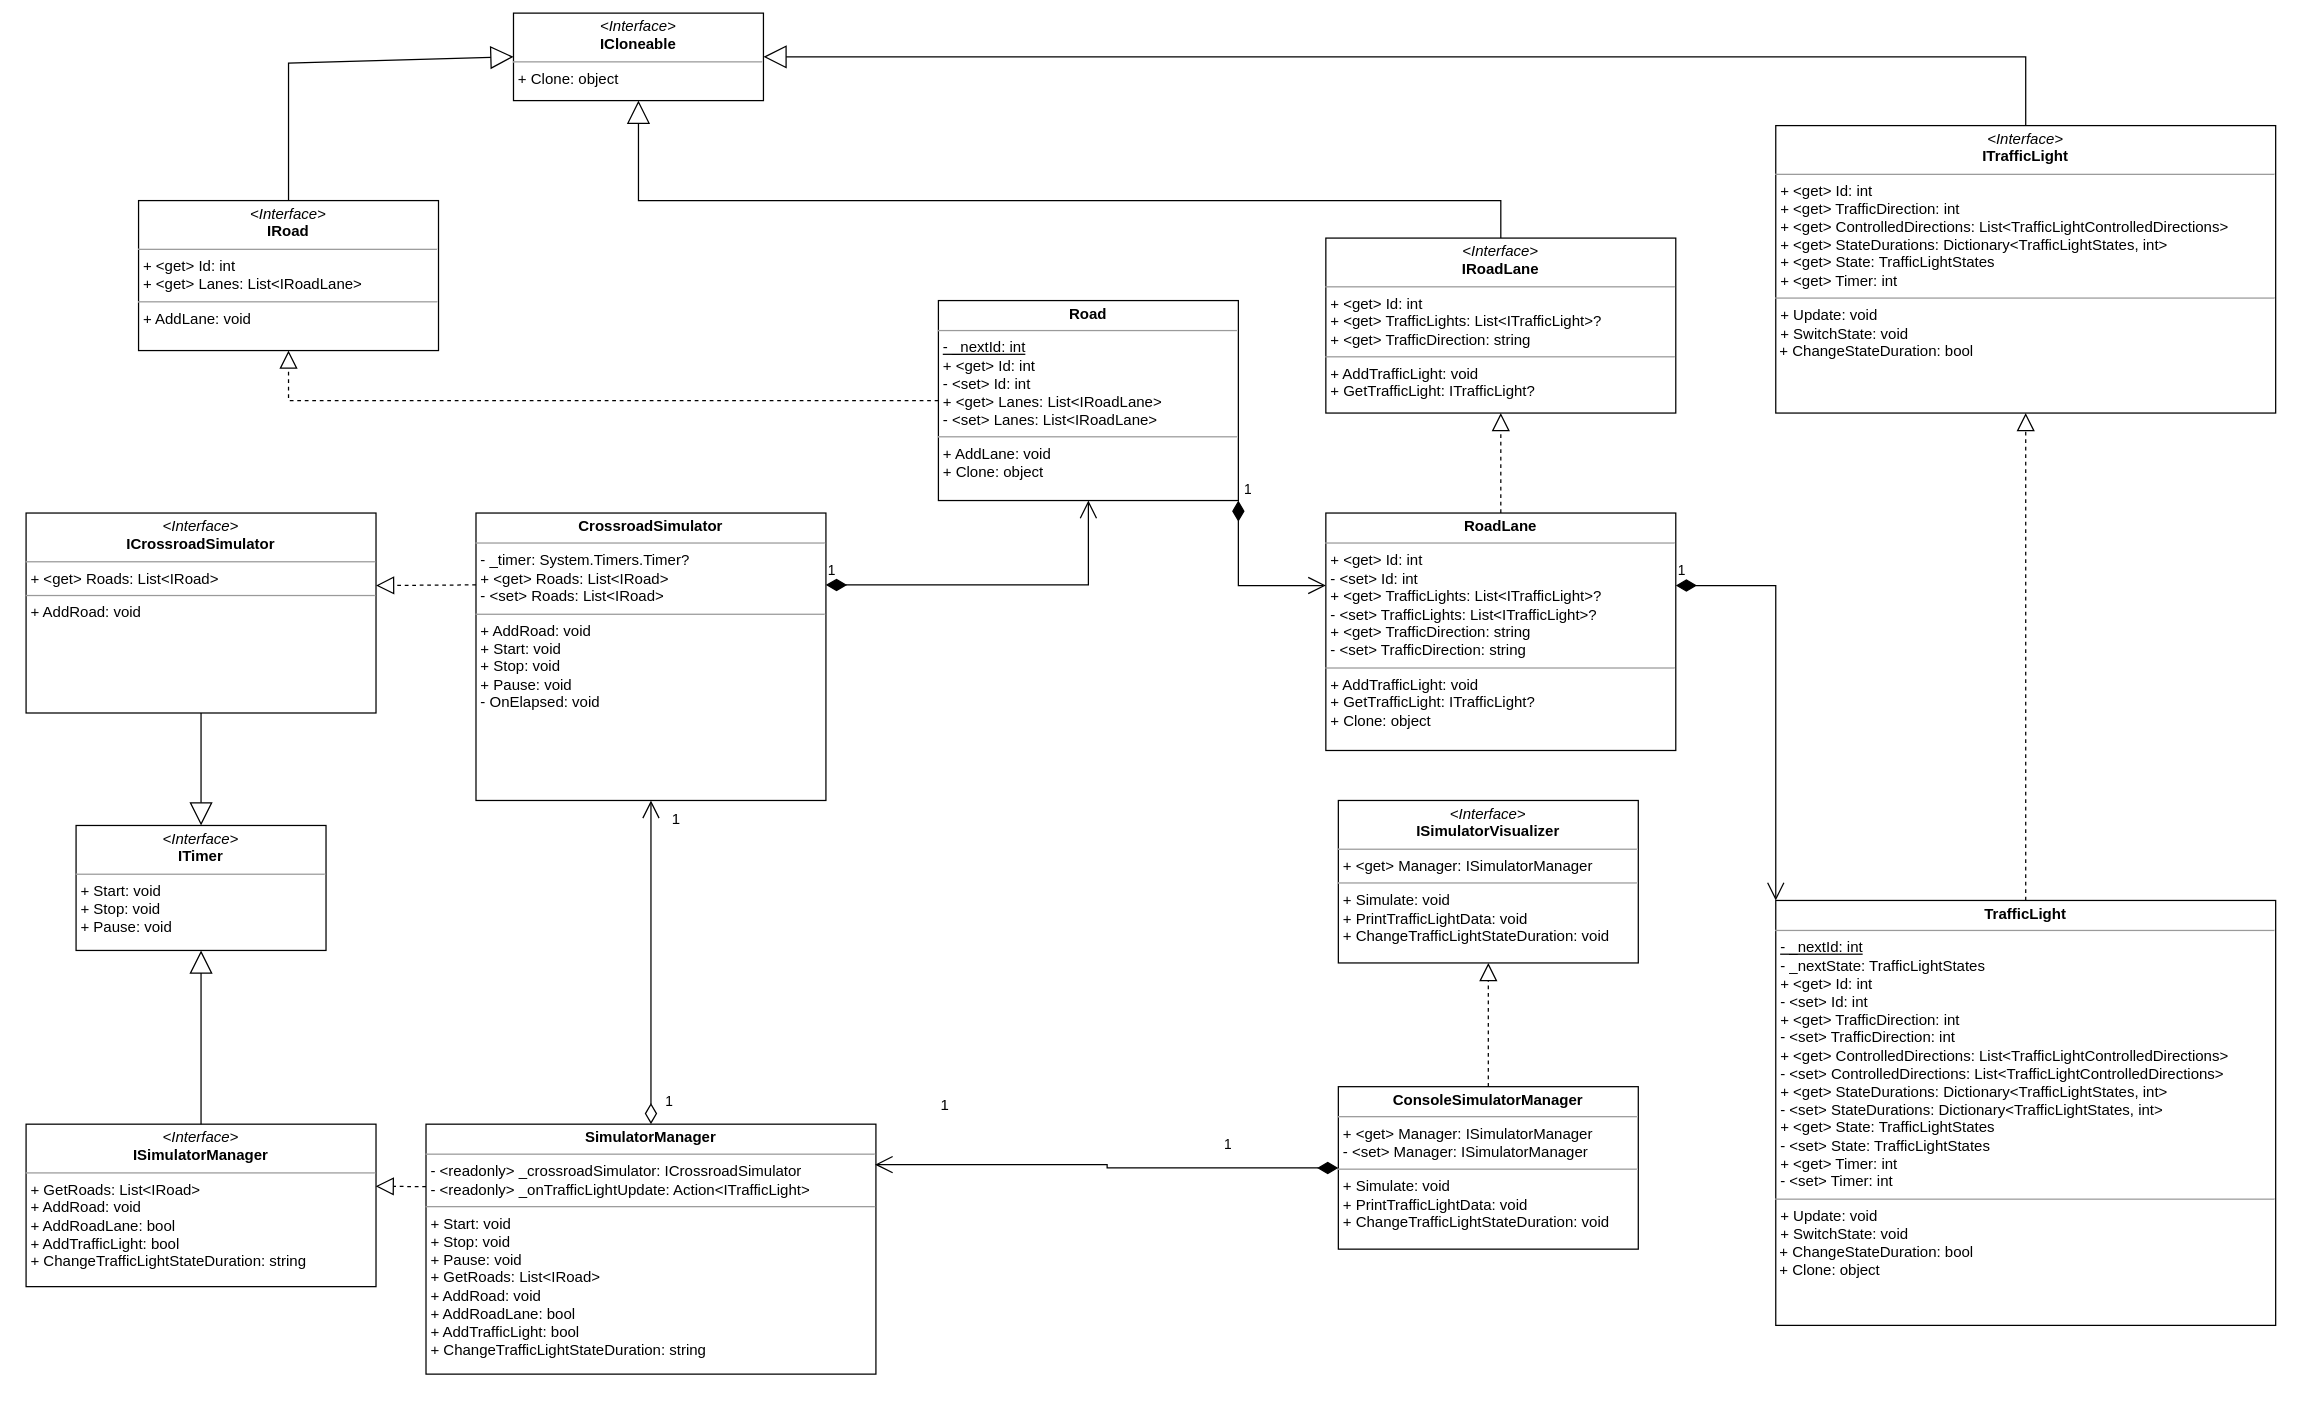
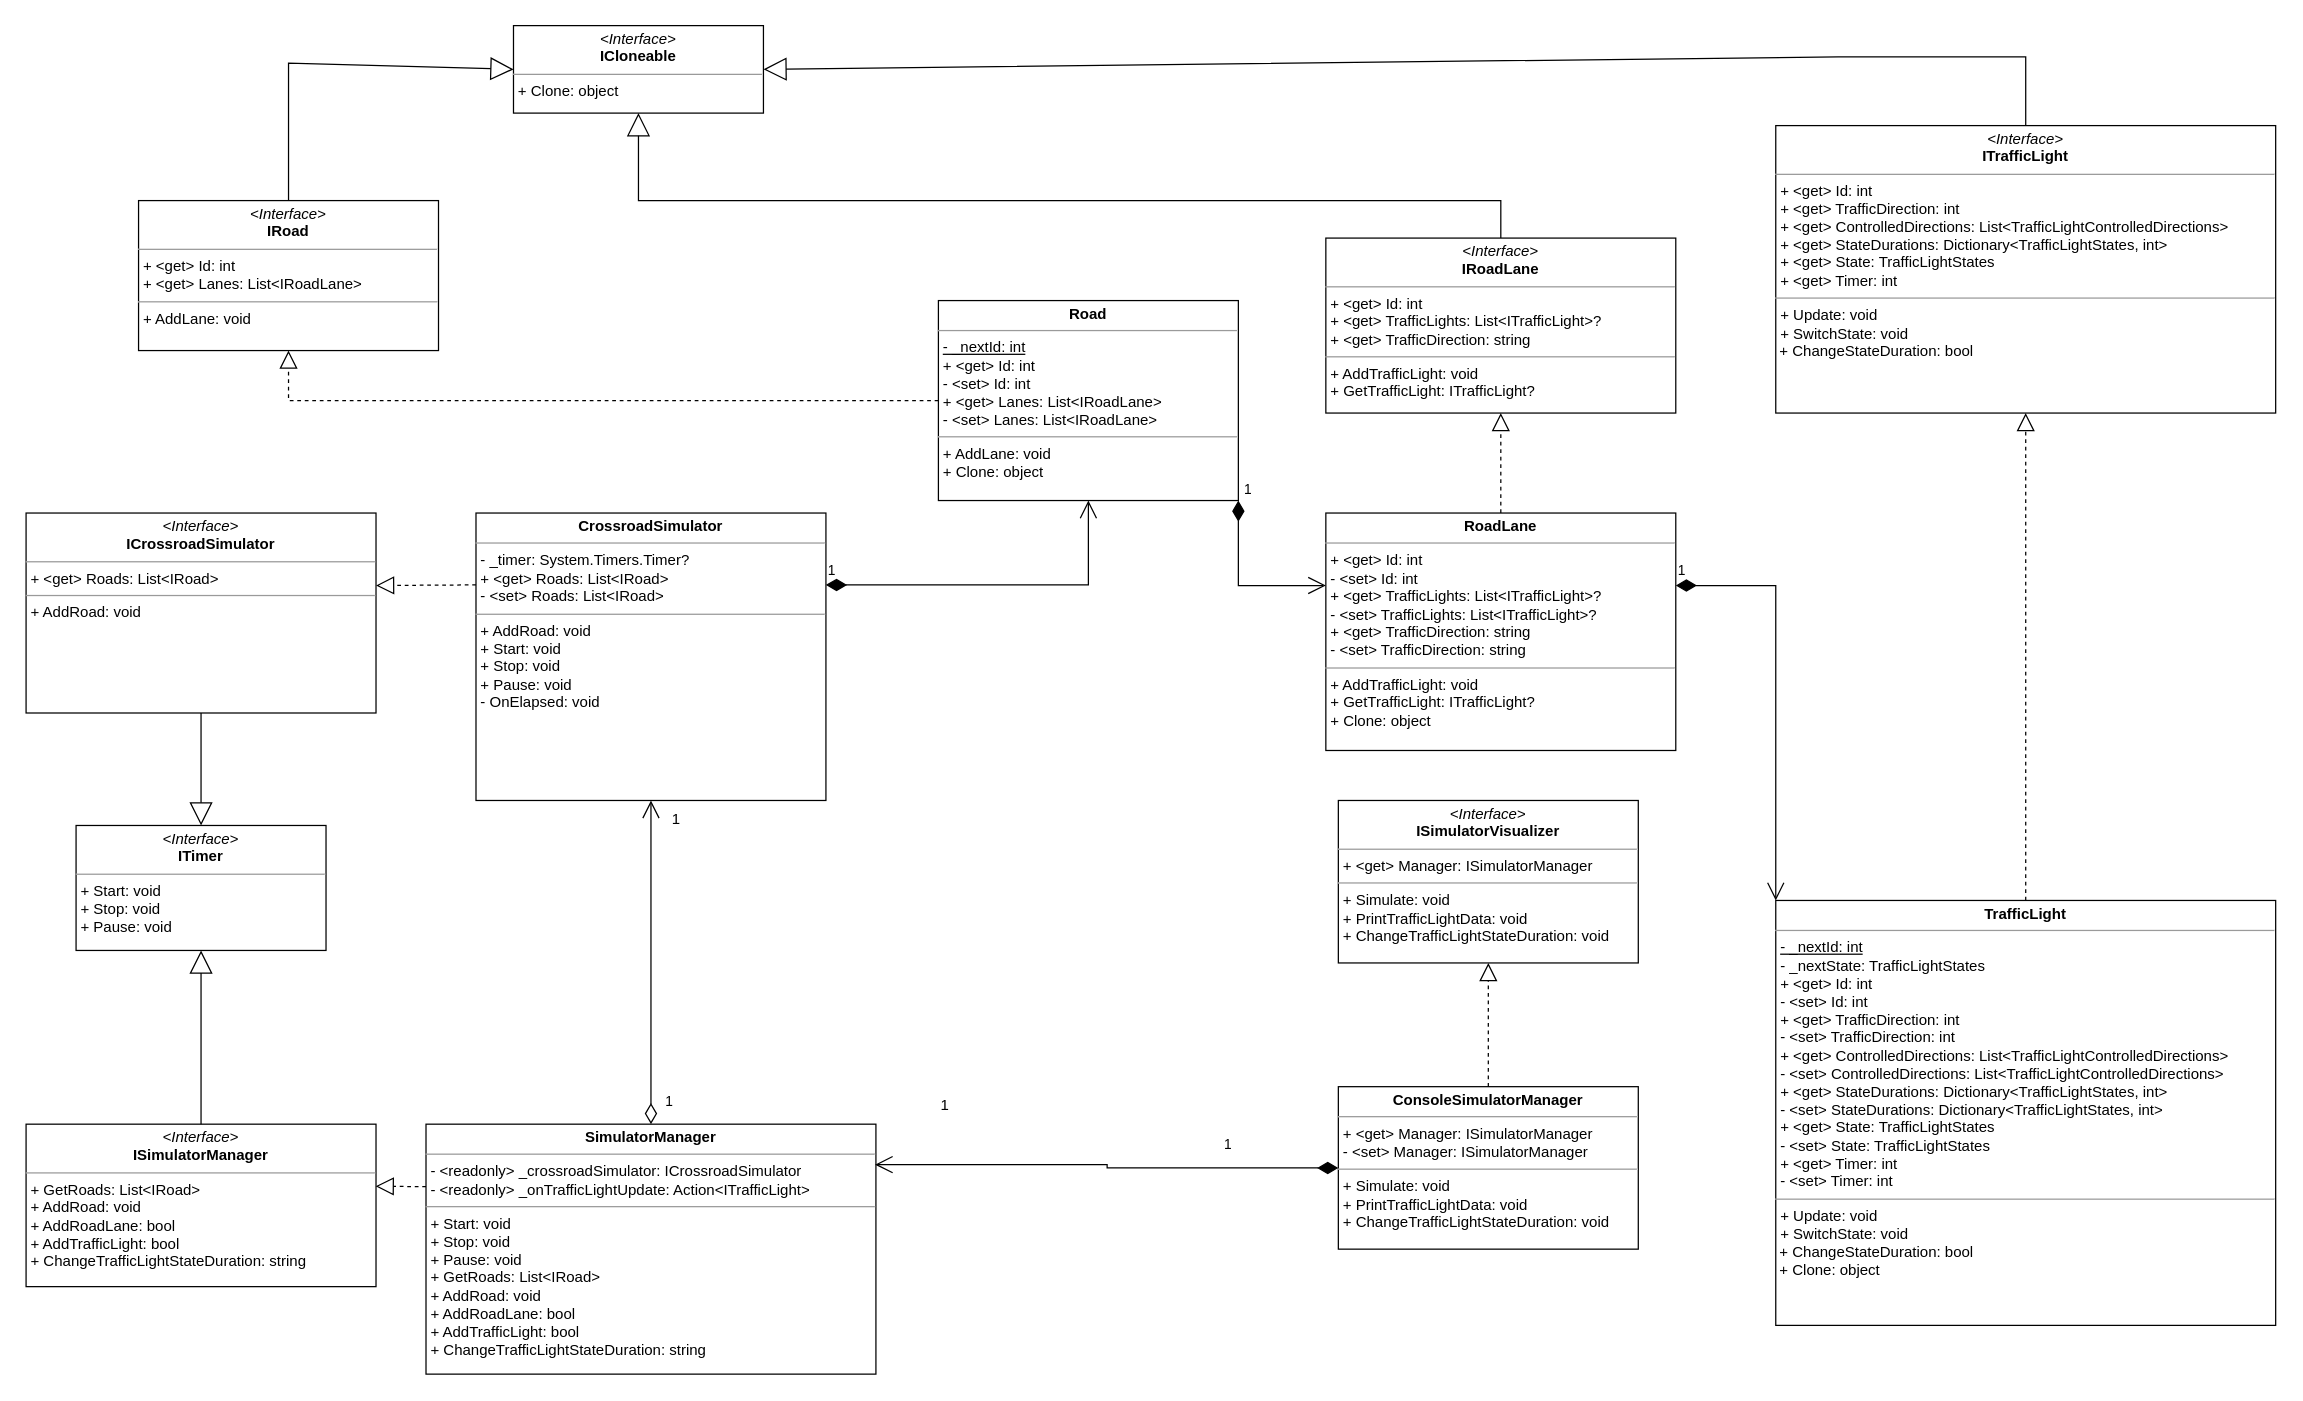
node "<Interface> ICloneable + Clone: object": moved (638, 57) -> (638, 69)
